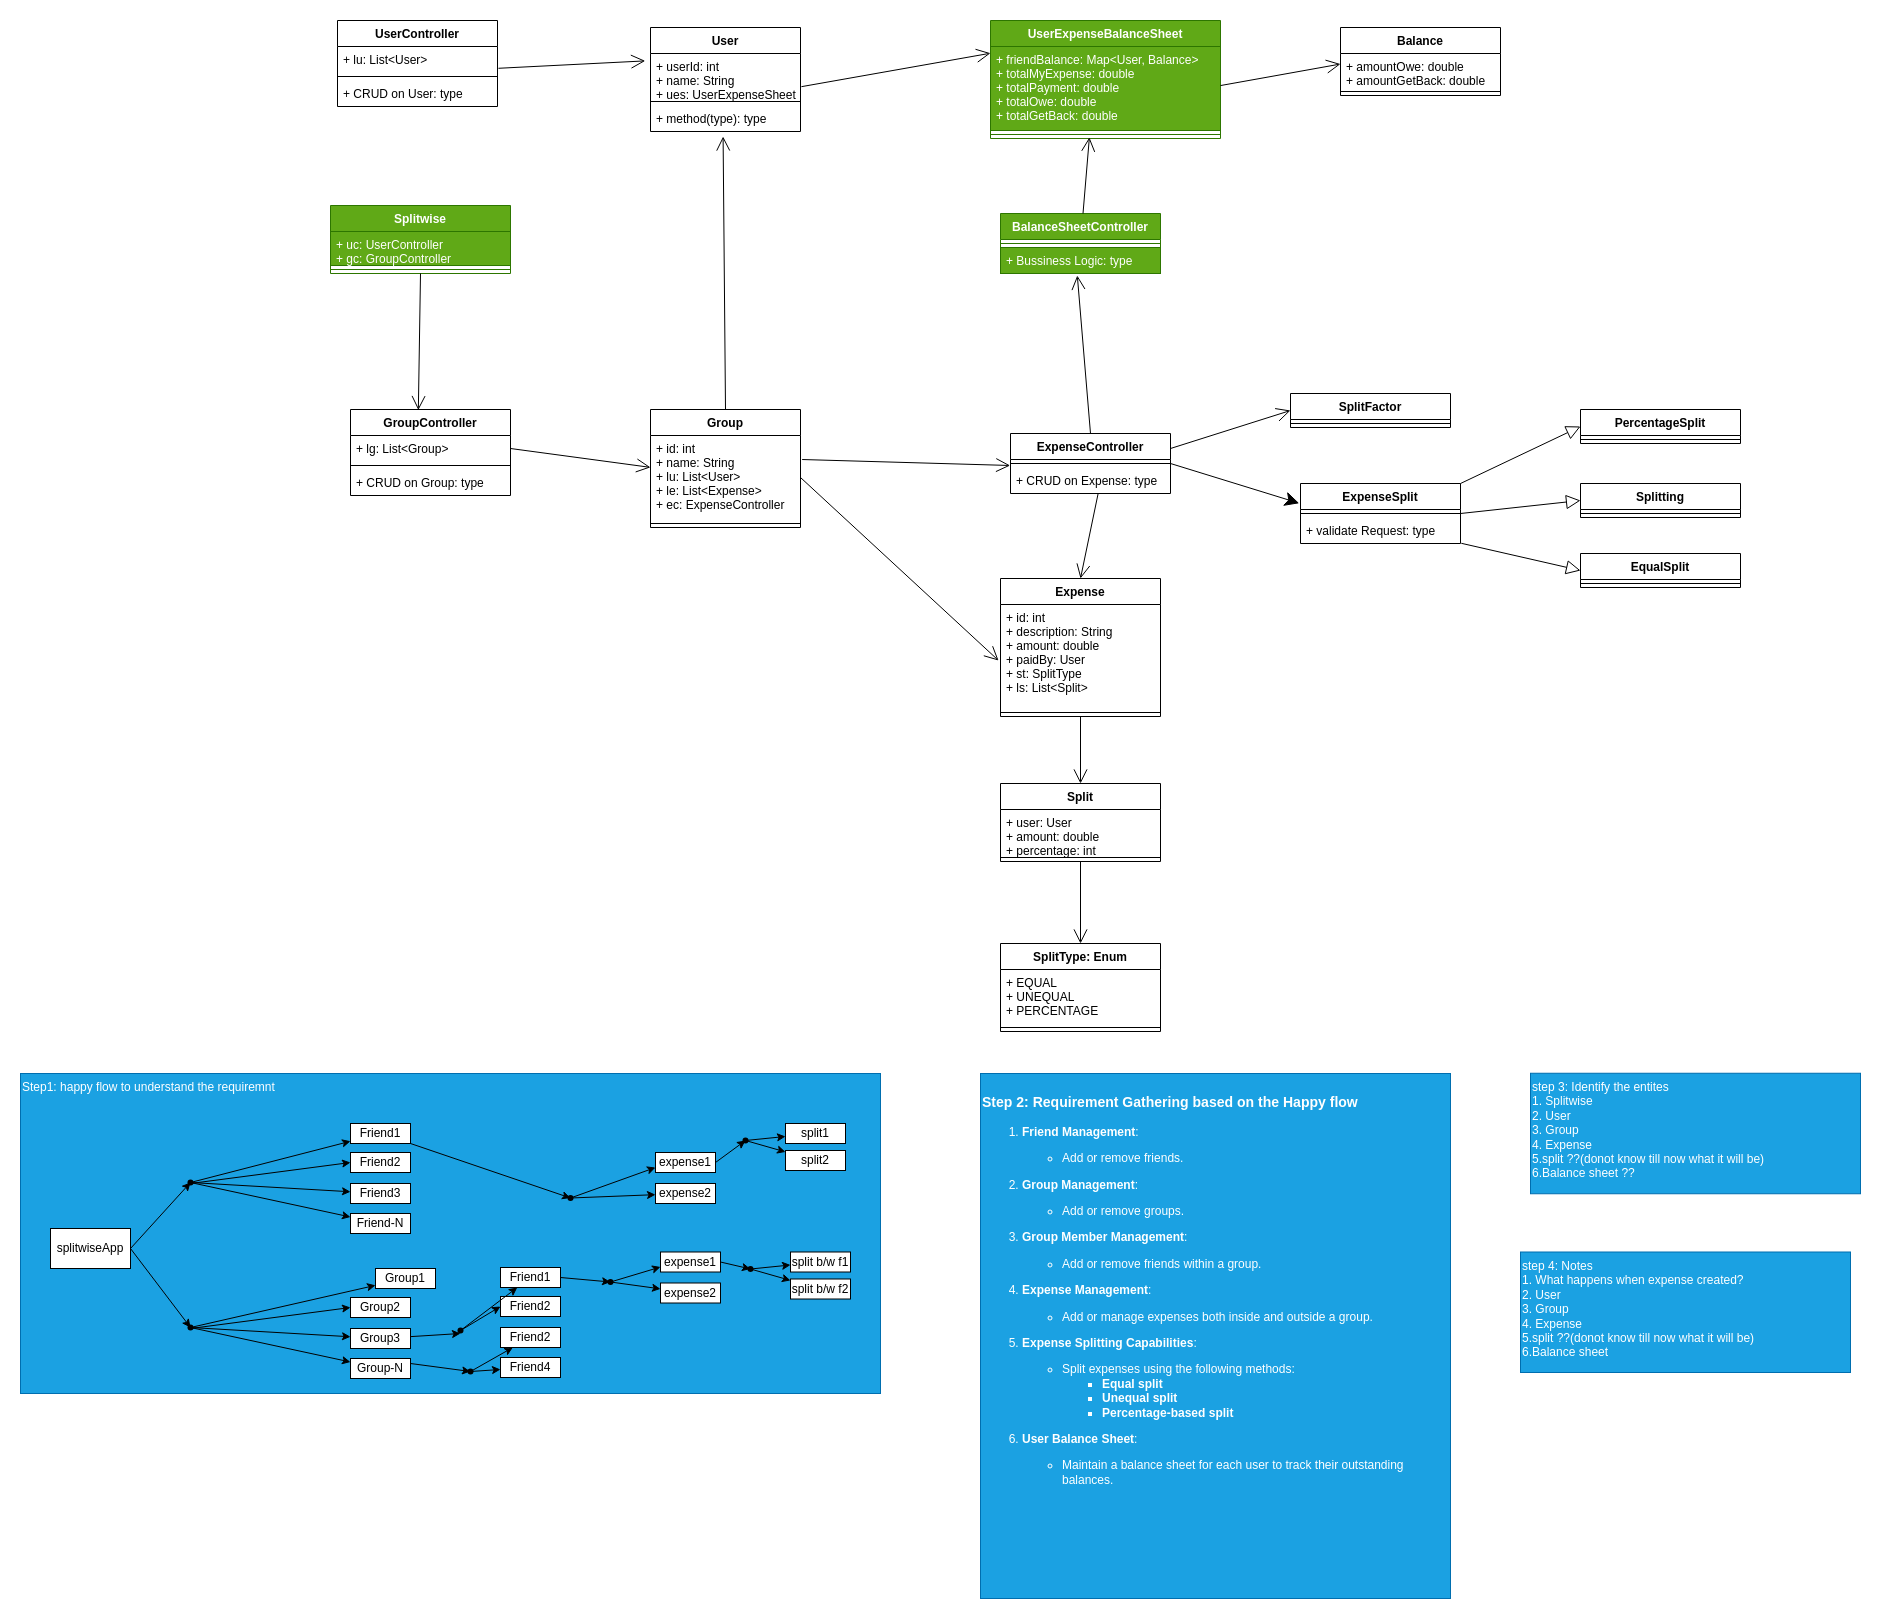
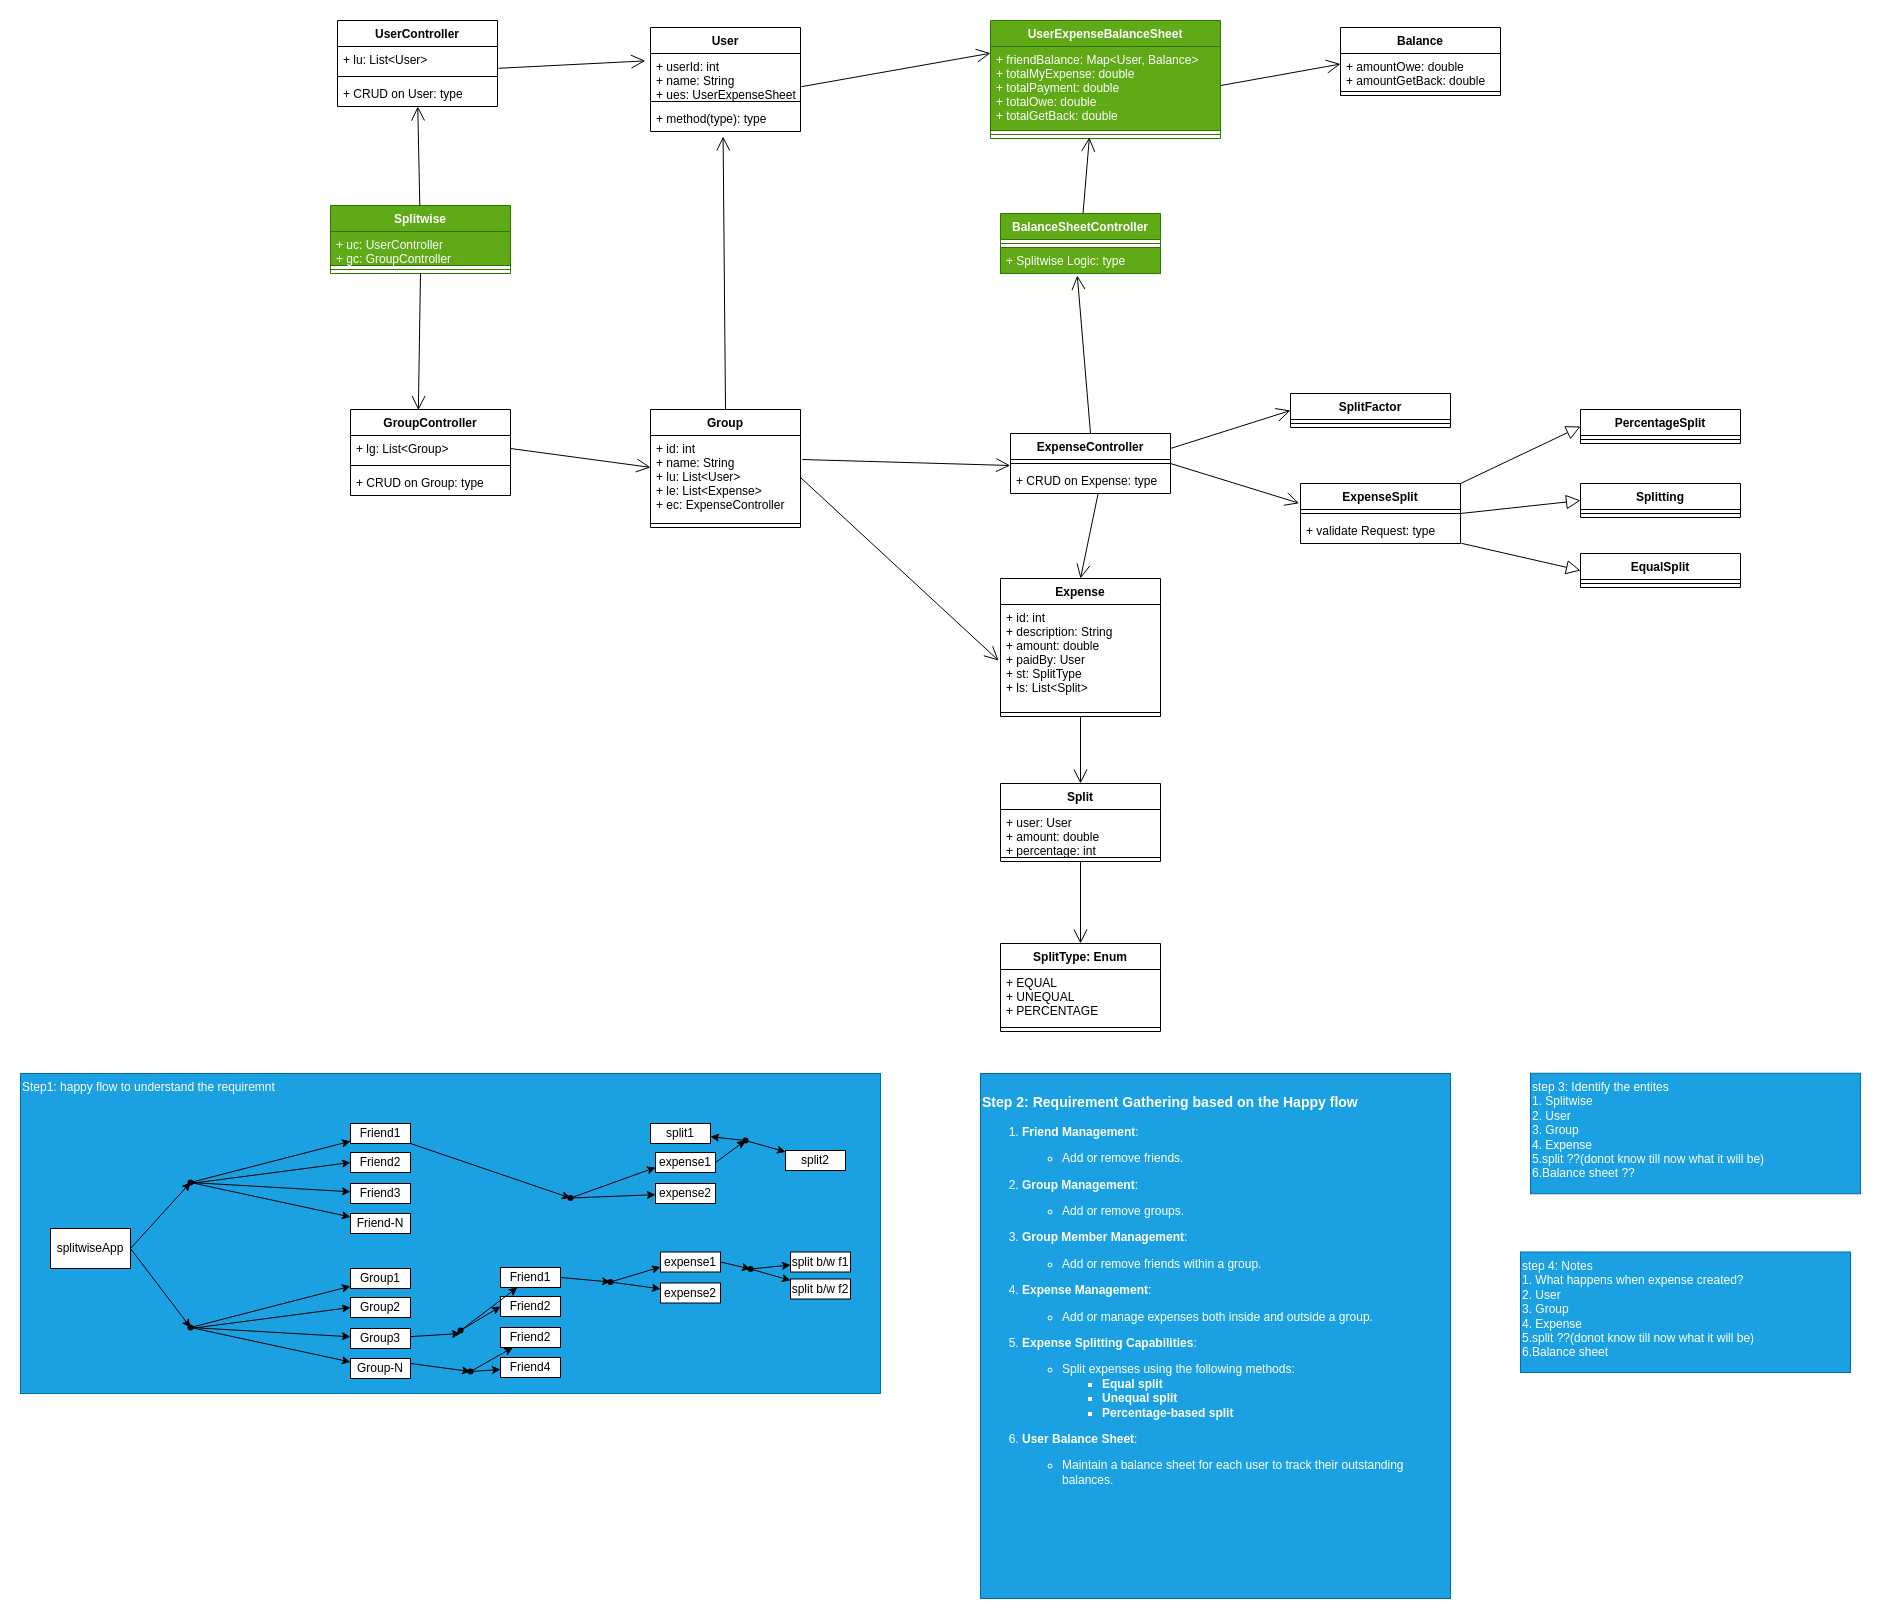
edge "Splitwise" -> "+ CRUD on User: type": added
node "+ Bussiness Logic: type": label "+ Bussiness Logic: type" -> "+ Splitwise Logic: type"
edge "ExpenseController" -> "ExpenseSplit": arrowhead classic -> open
node "split1": moved (816, 1134) -> (681, 1134)
node "Group1": moved (406, 1279) -> (381, 1279)
